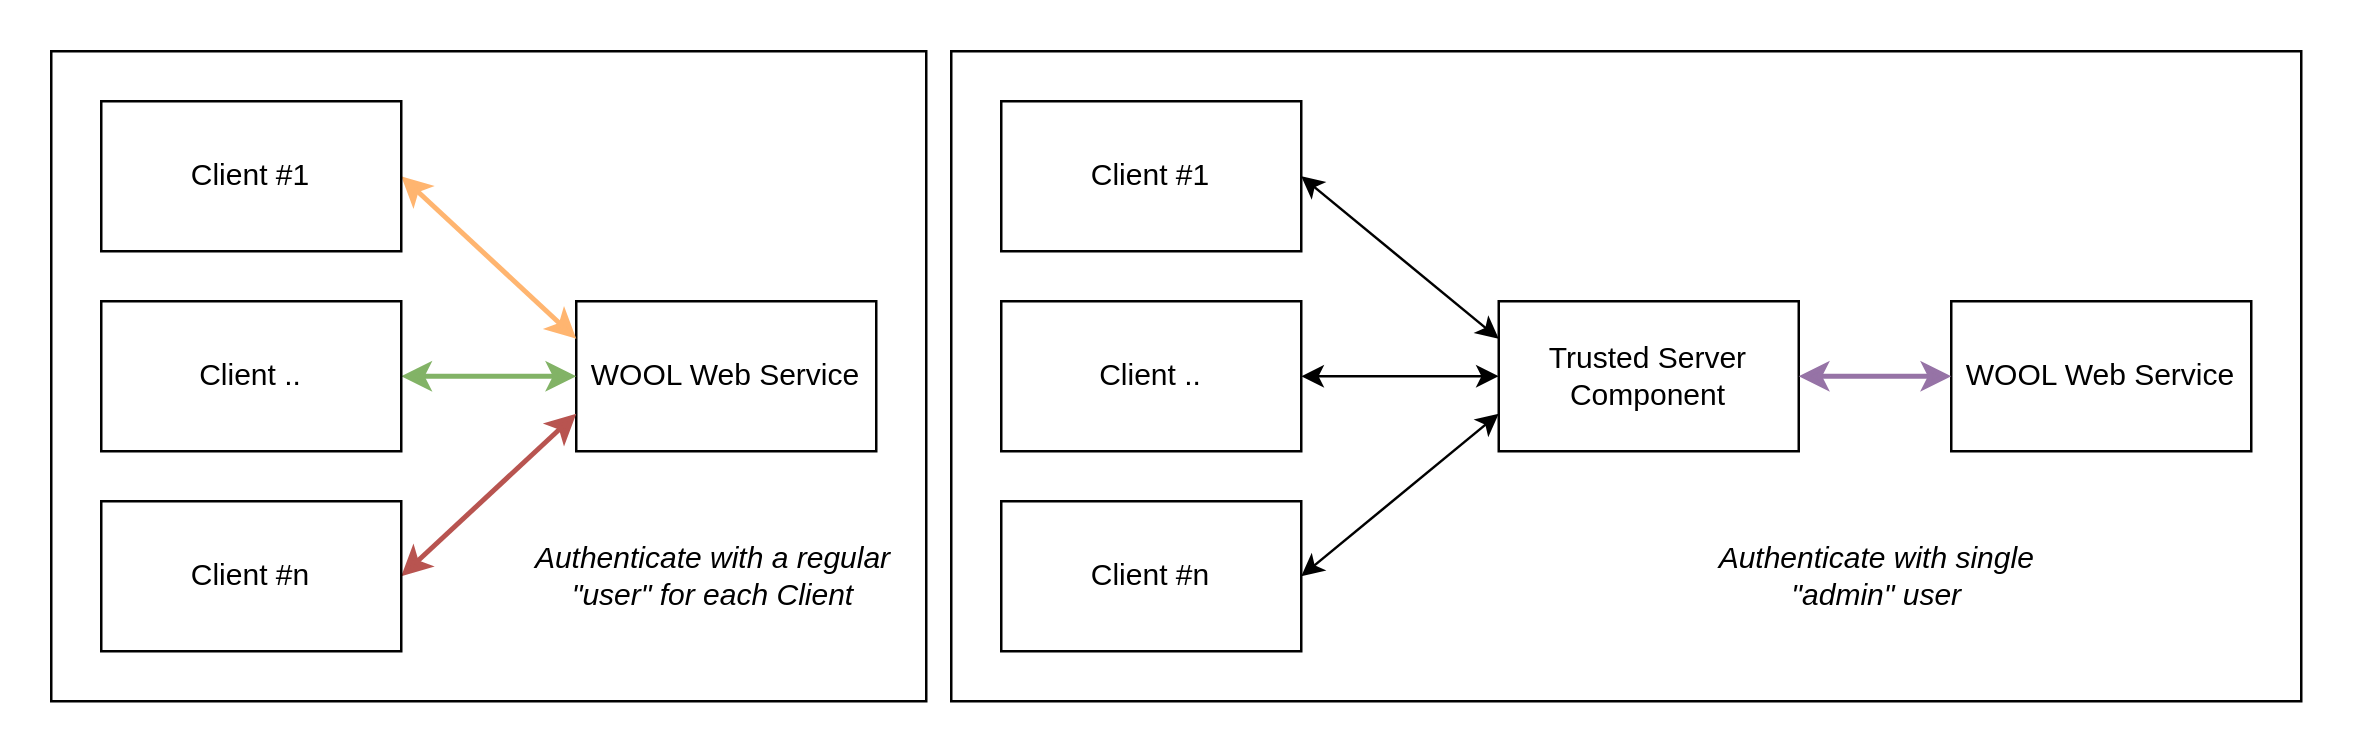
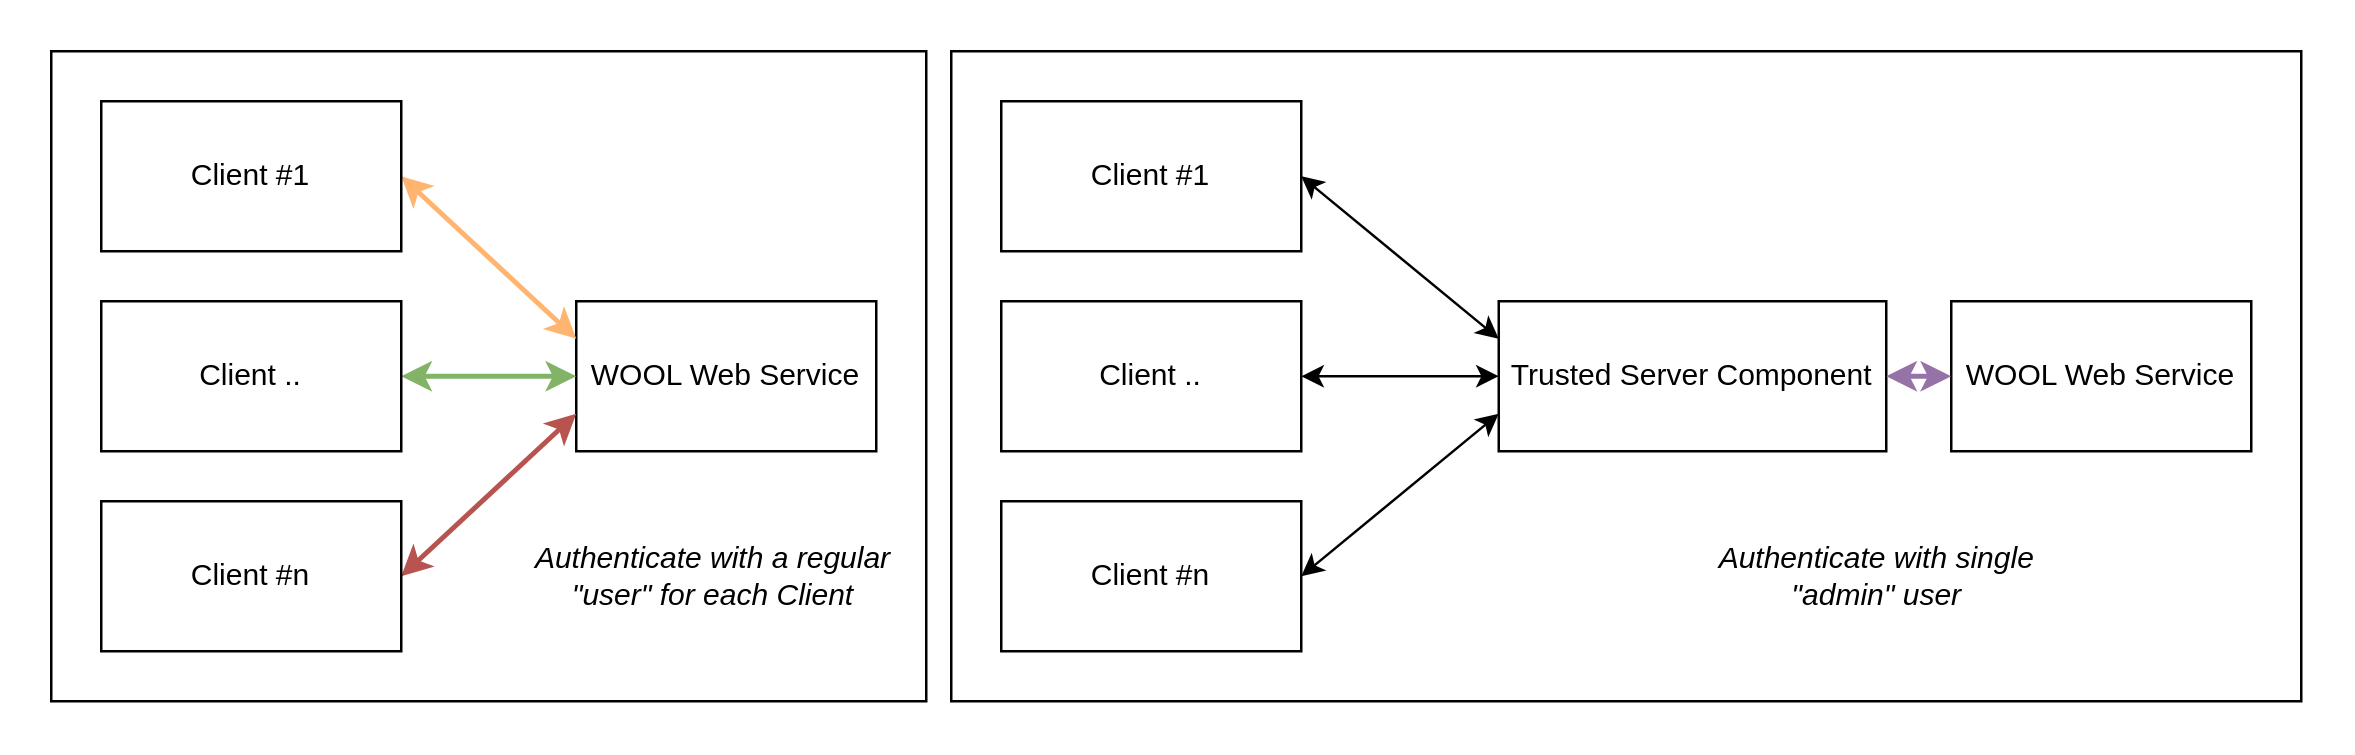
node "Trusted Server Component": size 300x150 -> 388x150
